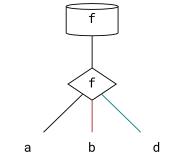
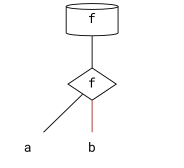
node "d": removed
